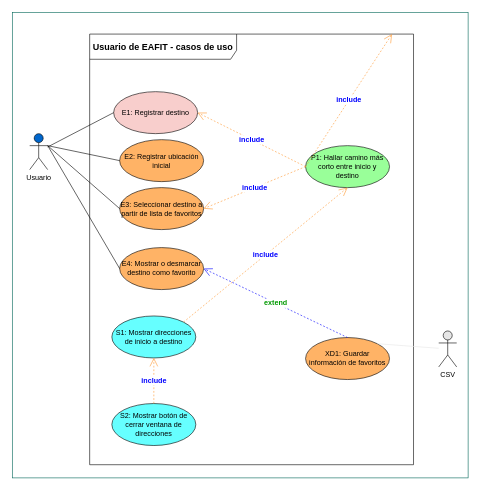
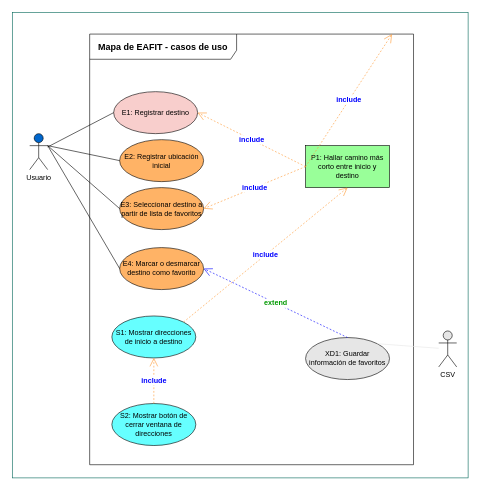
node "Usuario de EAFIT - casos de uso": label "Usuario de EAFIT - casos de uso" -> "Mapa de EAFIT - casos de uso"
node "P1: Hallar camino más corto entre inicio y destino": shape ellipse -> rectangle
node "E4: Mostrar o desmarcar destino como favorito": label "E4: Mostrar o desmarcar destino como favorito" -> "E4: Marcar o desmarcar destino como favorito"
node "XD1: Guardar información de favoritos": fillcolor #ffb366 -> #e6e6e6
